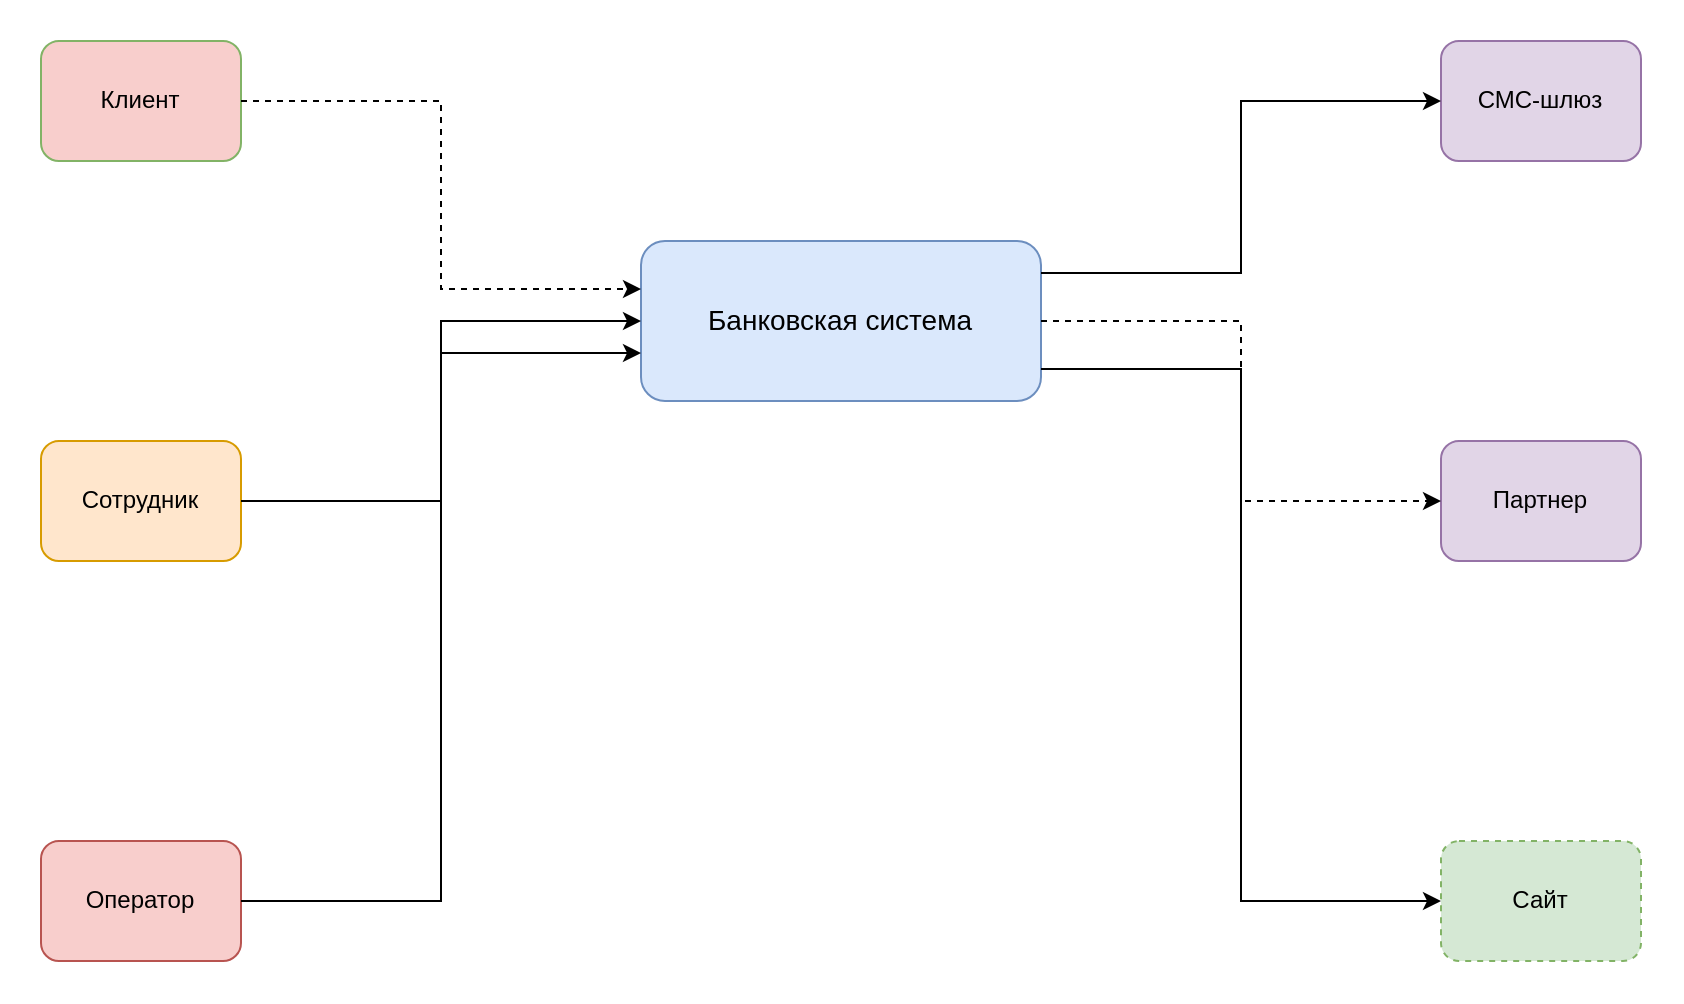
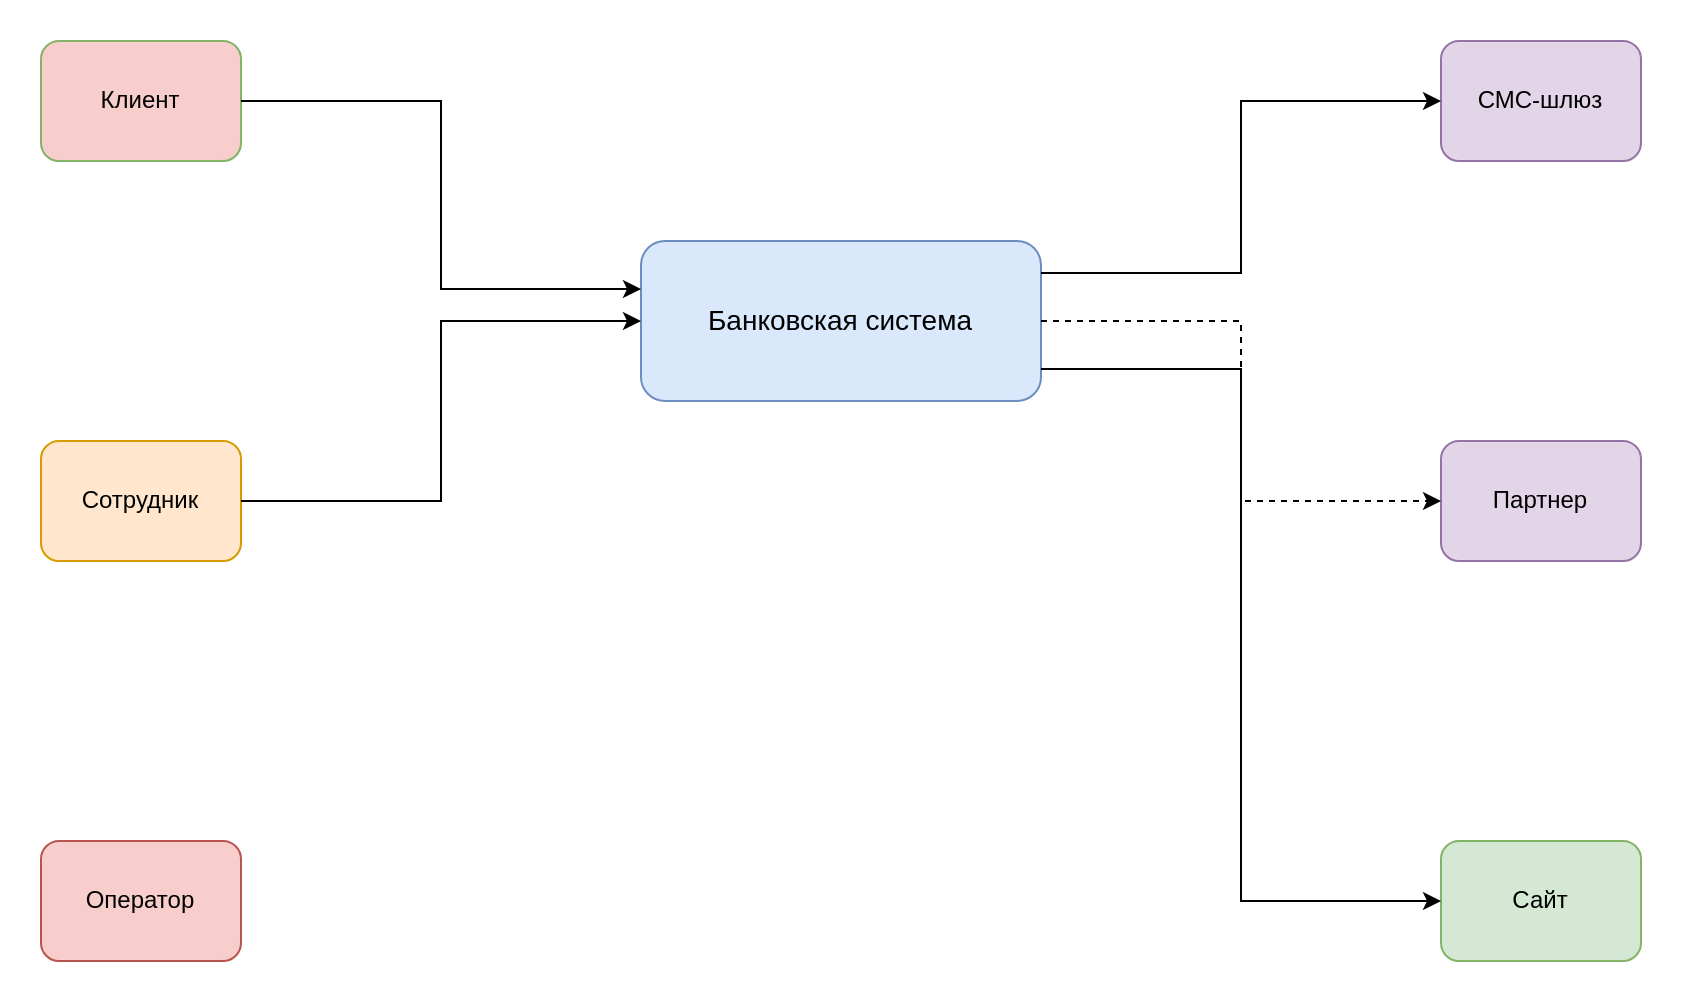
edge "Клиент" -> "Банковская система": style dashed -> solid
edge "Оператор" -> "Банковская система": removed
node "Сайт": style dashed -> solid
